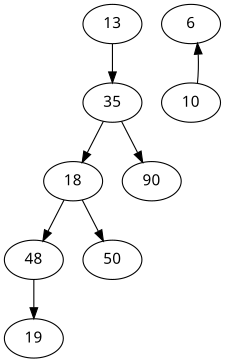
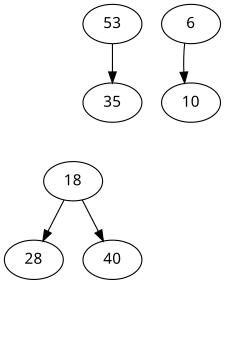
node "13": label "13" -> "53"
edge "10" -> "6": reversed
edge "35" -> "18": removed
node "90": removed
node "48": label "48" -> "28"
node "50": label "50" -> "40"
node "19": removed
